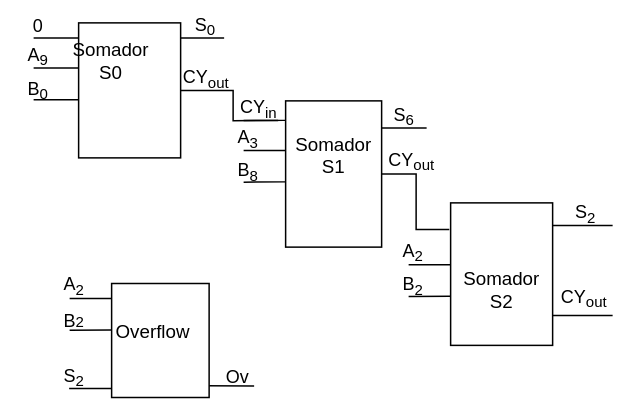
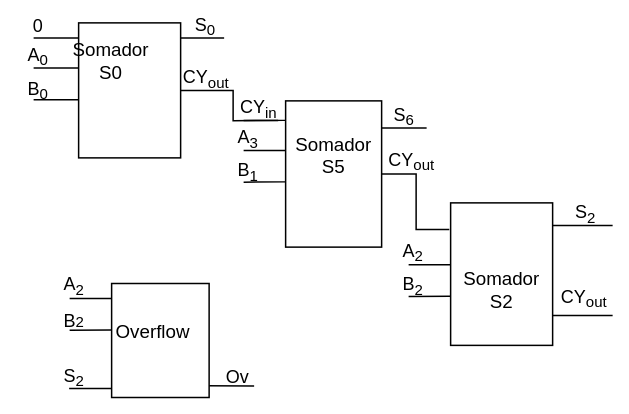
node "A9": label "A9" -> "A0"
node "Somador S1": label "Somador S1" -> "Somador S5"
node "B8": label "B8" -> "B1"
